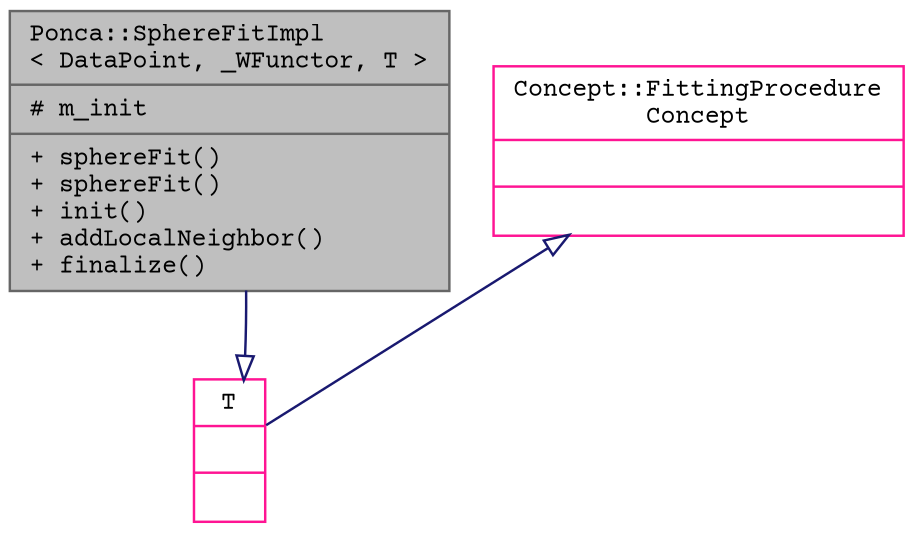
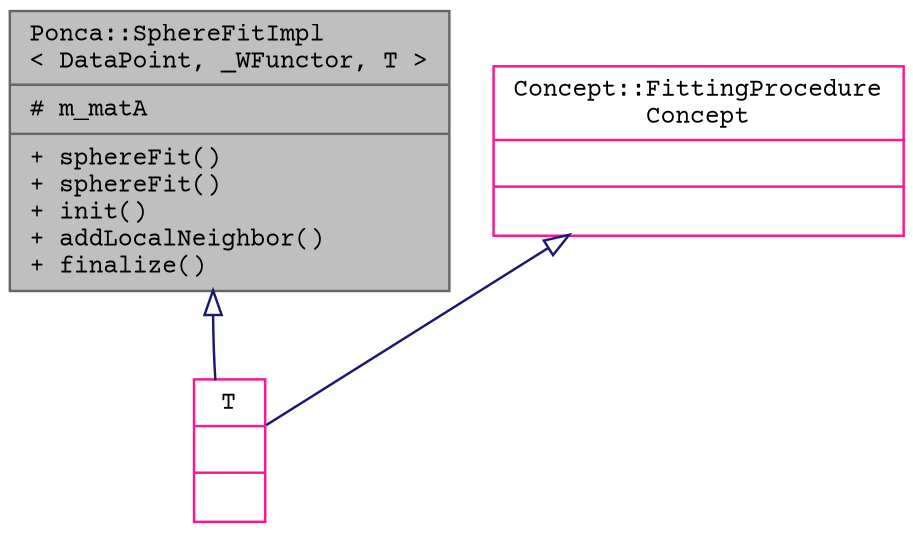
node "Ponca::SphereFitImpl": text "# m_init" -> "# m_matA"
edge "Ponca::SphereFitImpl" -> "T": reversed
